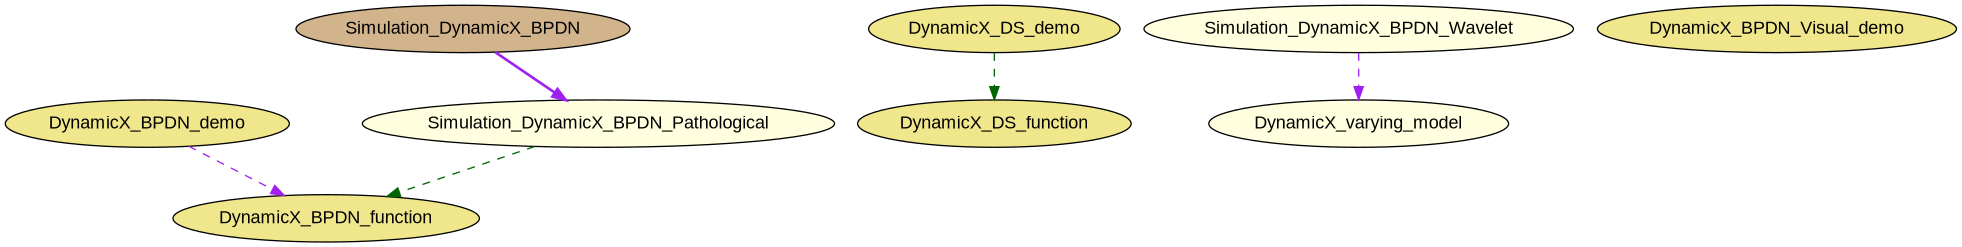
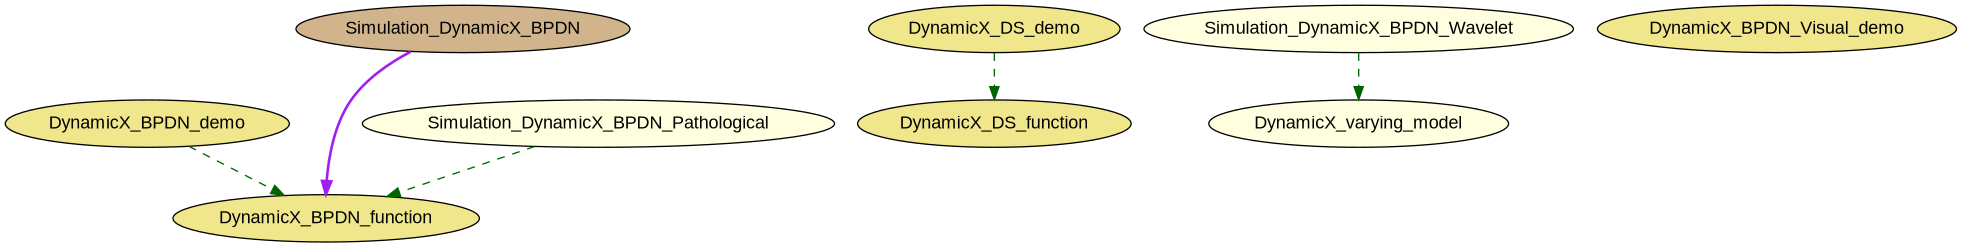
edge "Simulation_DynamicX_BPDN_Wavelet" -> "DynamicX_varying_model": color purple -> darkgreen
edge "Simulation_DynamicX_BPDN" -> "Simulation_DynamicX_BPDN_Pathological": now "Simulation_DynamicX_BPDN" -> "DynamicX_BPDN_function"
edge "DynamicX_BPDN_demo" -> "DynamicX_BPDN_function": color purple -> darkgreen
